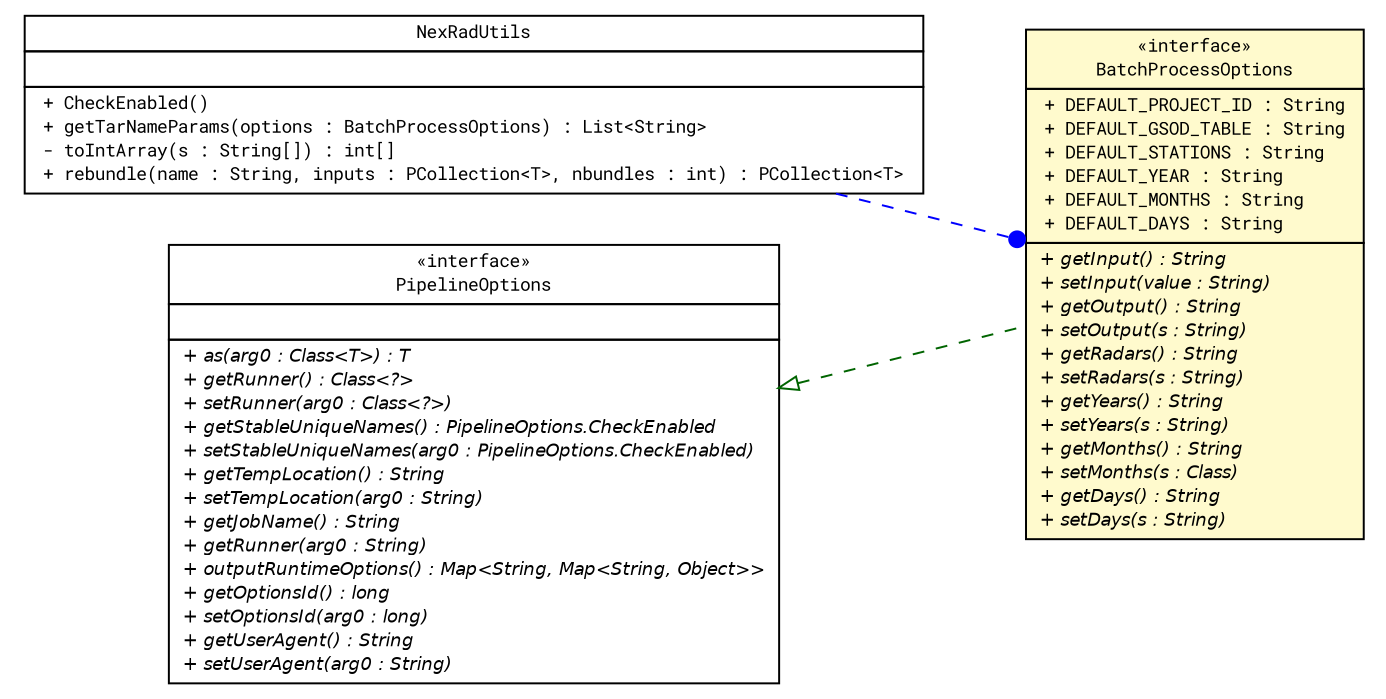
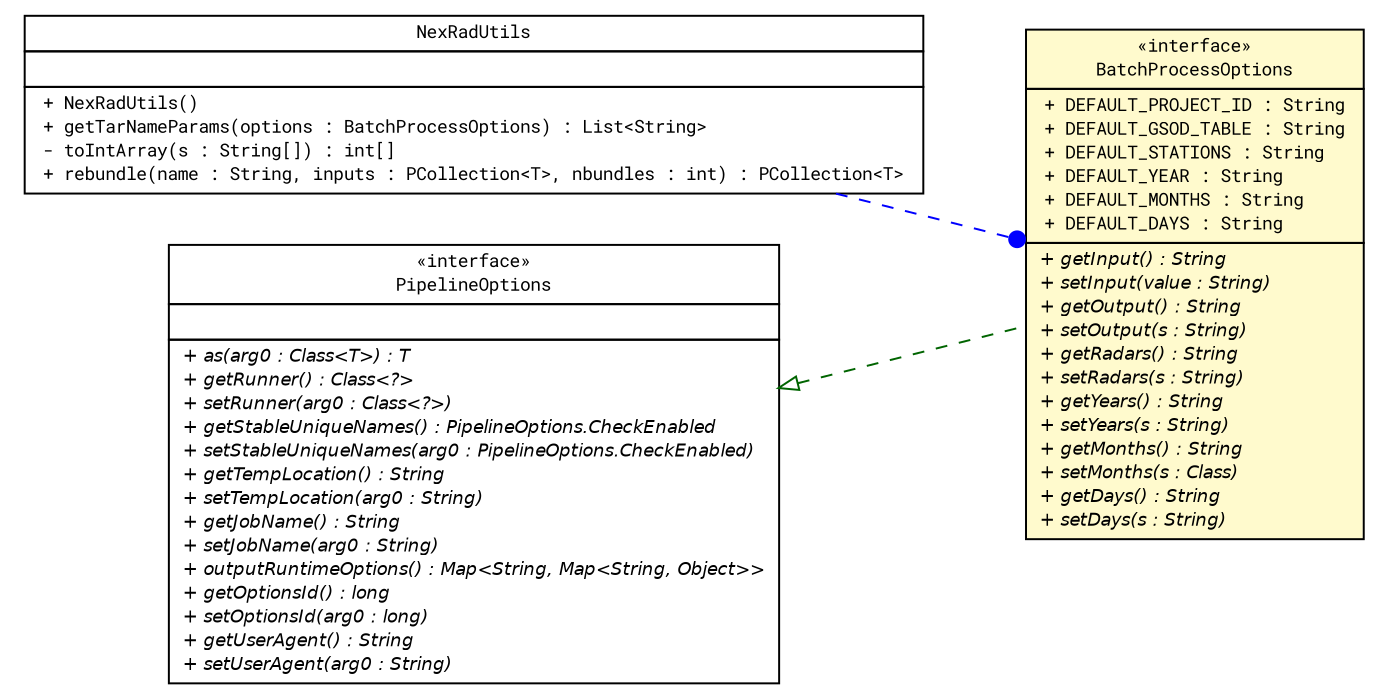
node "NexRadUtils": text "+ CheckEnabled()" -> "+ NexRadUtils()"
node "PipelineOptions": text "+ getRunner(arg0 : String)" -> "+ setJobName(arg0 : String)"
